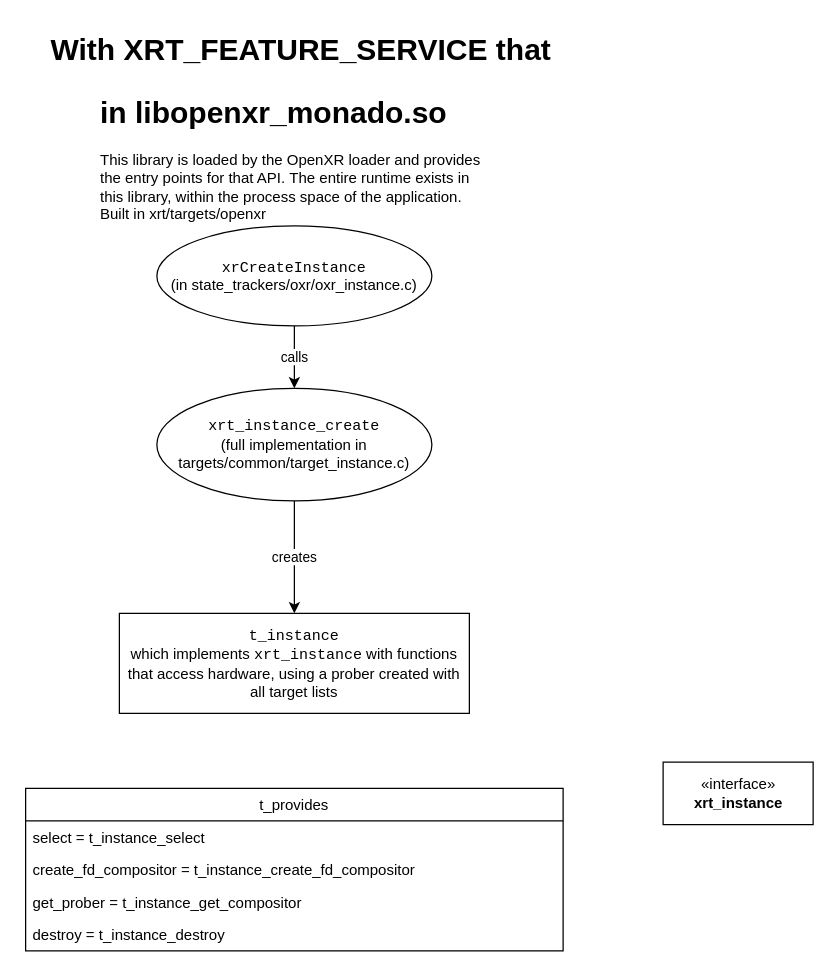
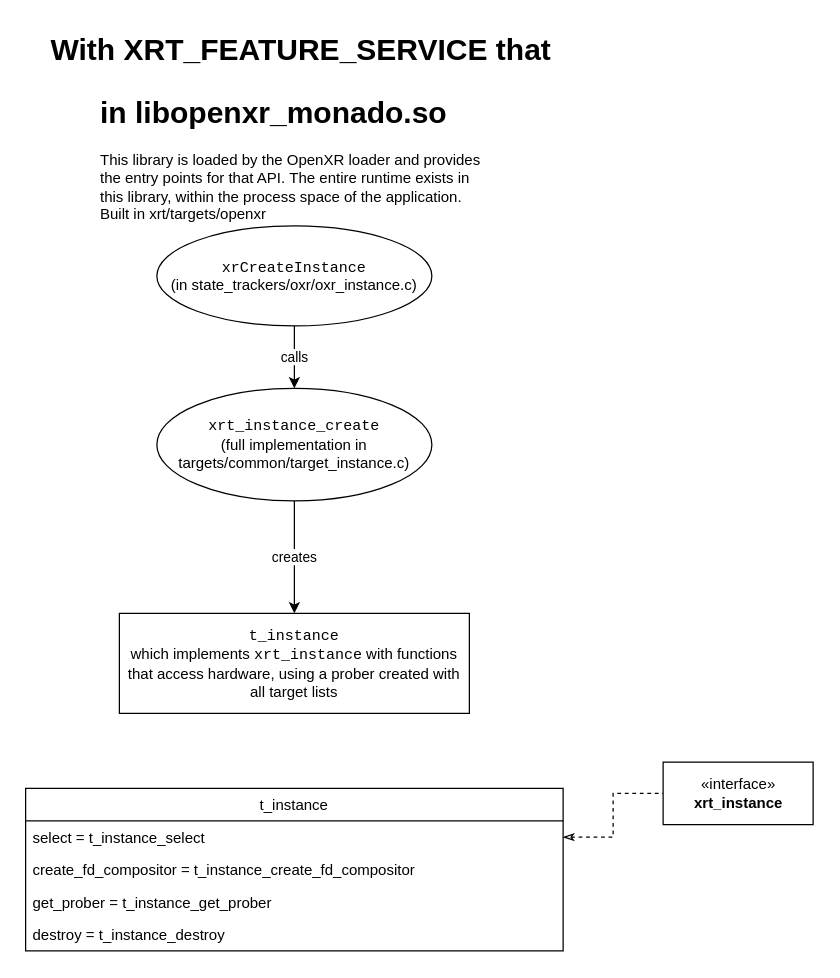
node "t_provides": label "t_provides" -> "t_instance"
edge "«interface» xrt_instance" -> "select = t_instance_select": added
node "get_prober = t_instance_get_compositor": label "get_prober = t_instance_get_compositor" -> "get_prober = t_instance_get_prober"
